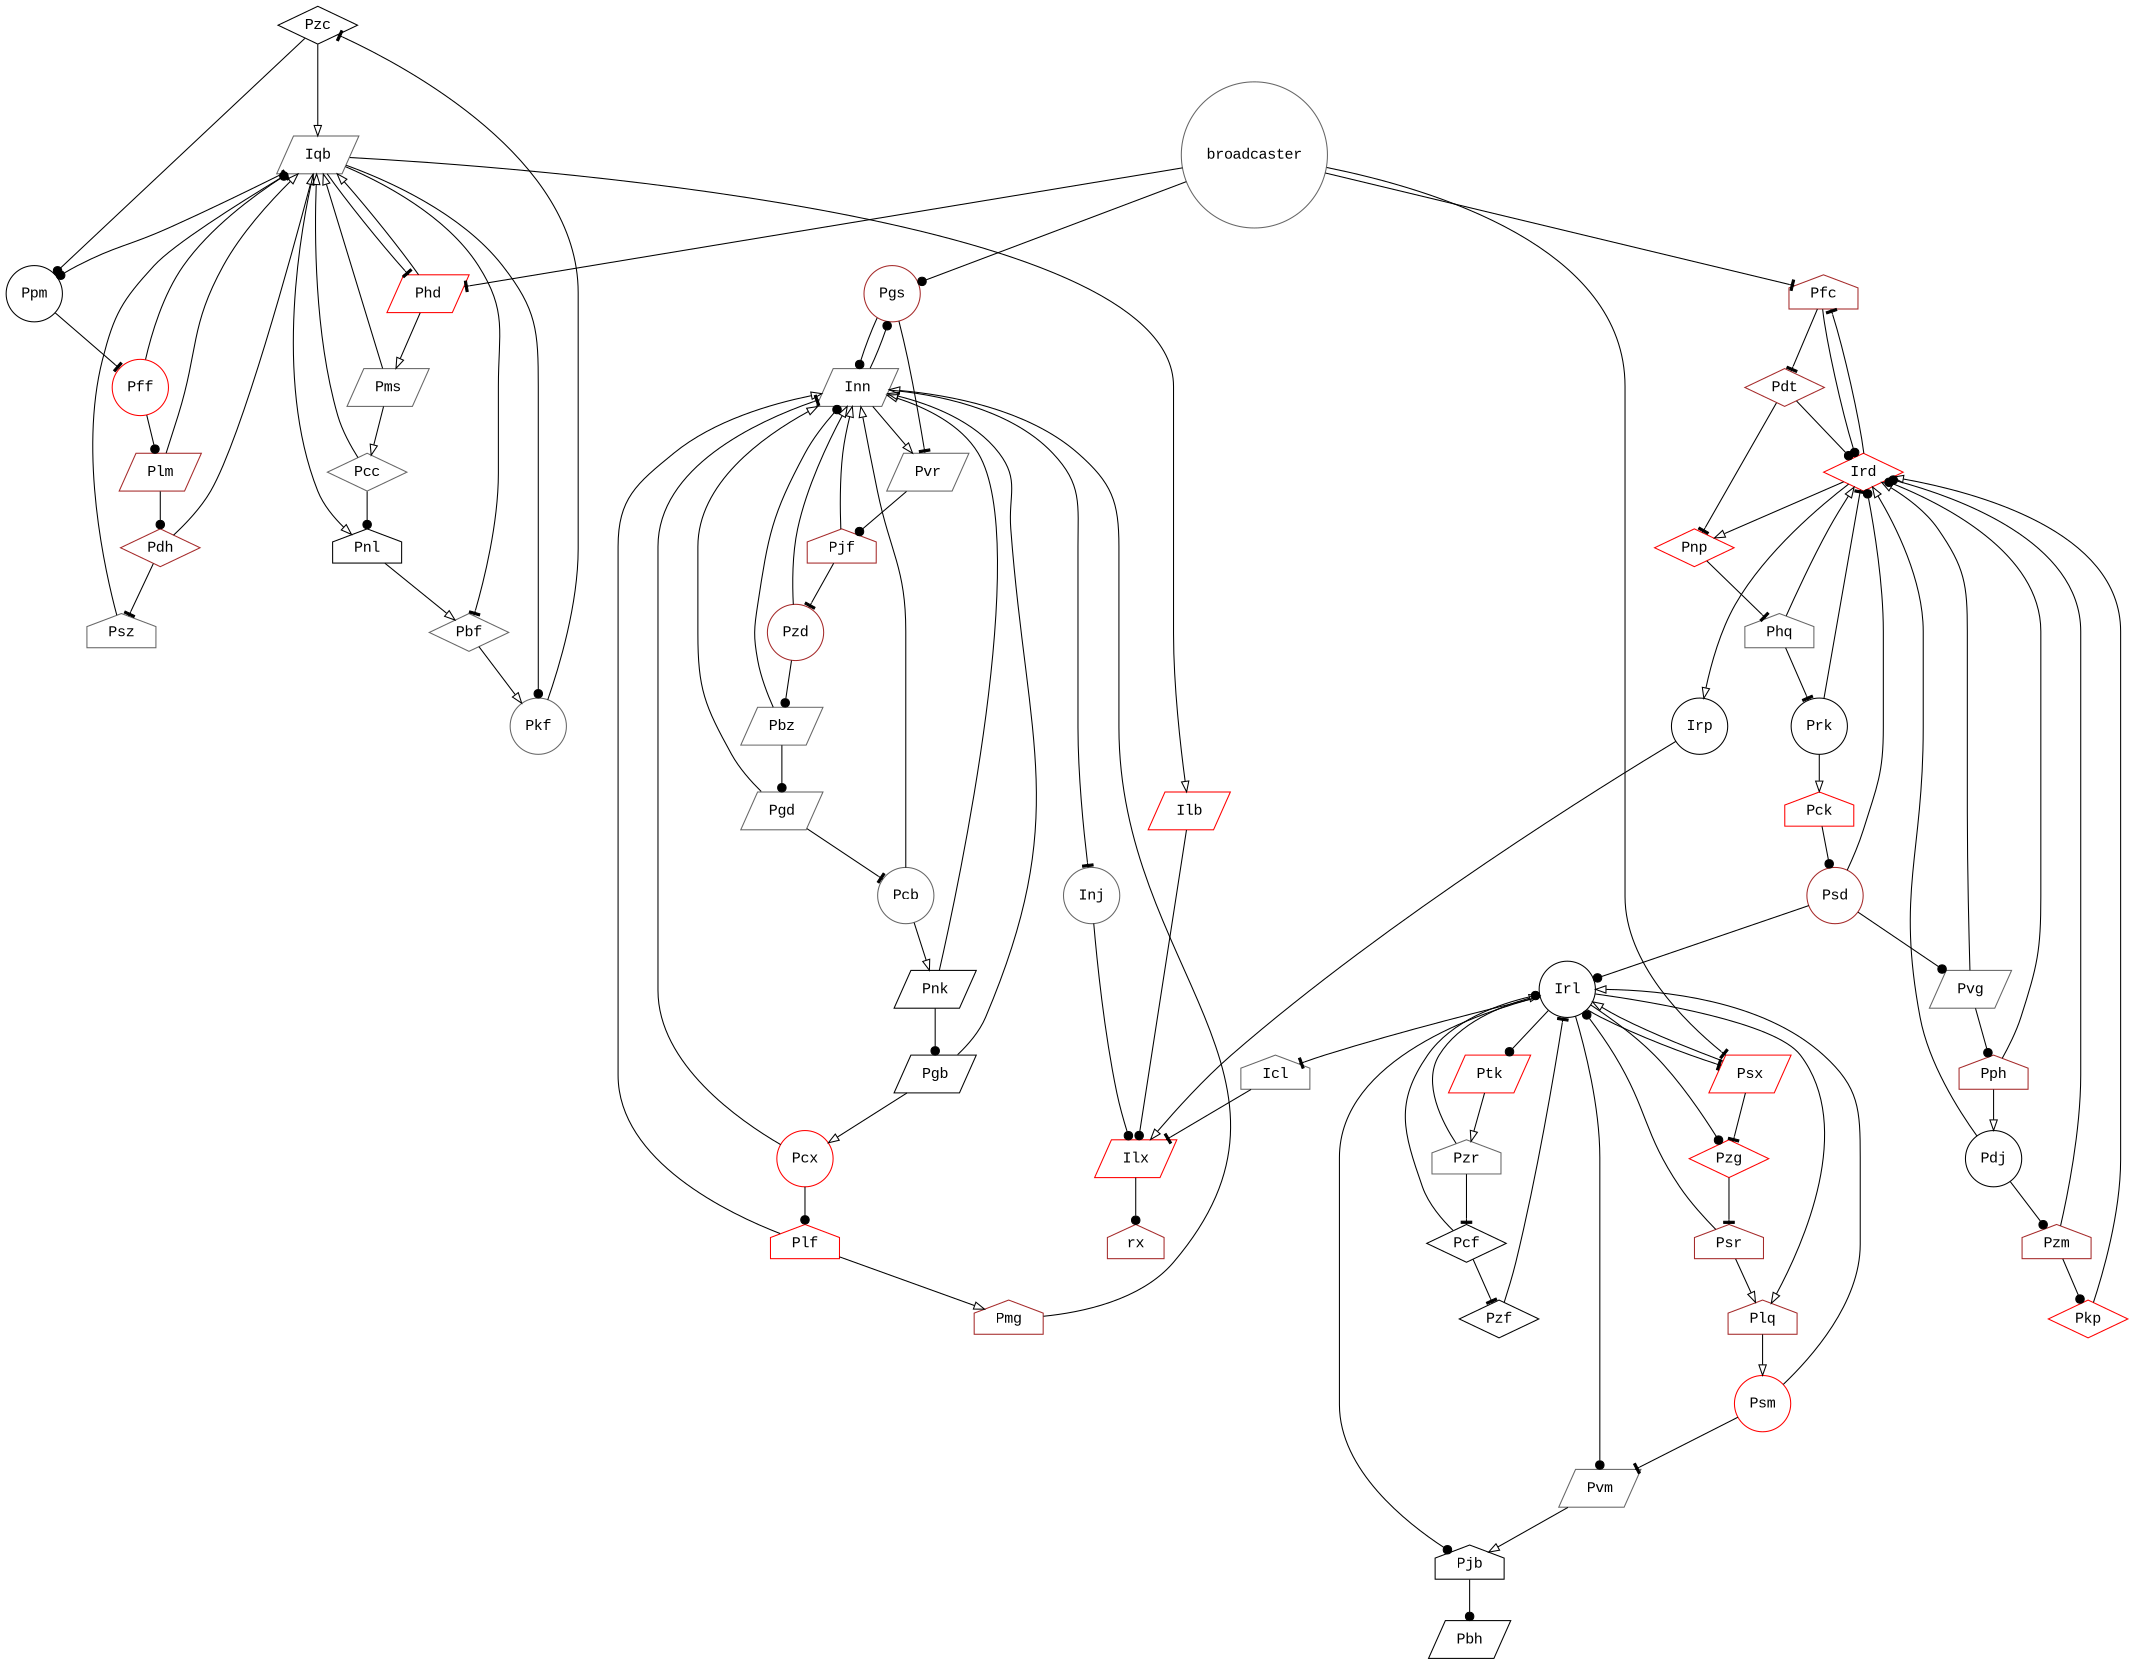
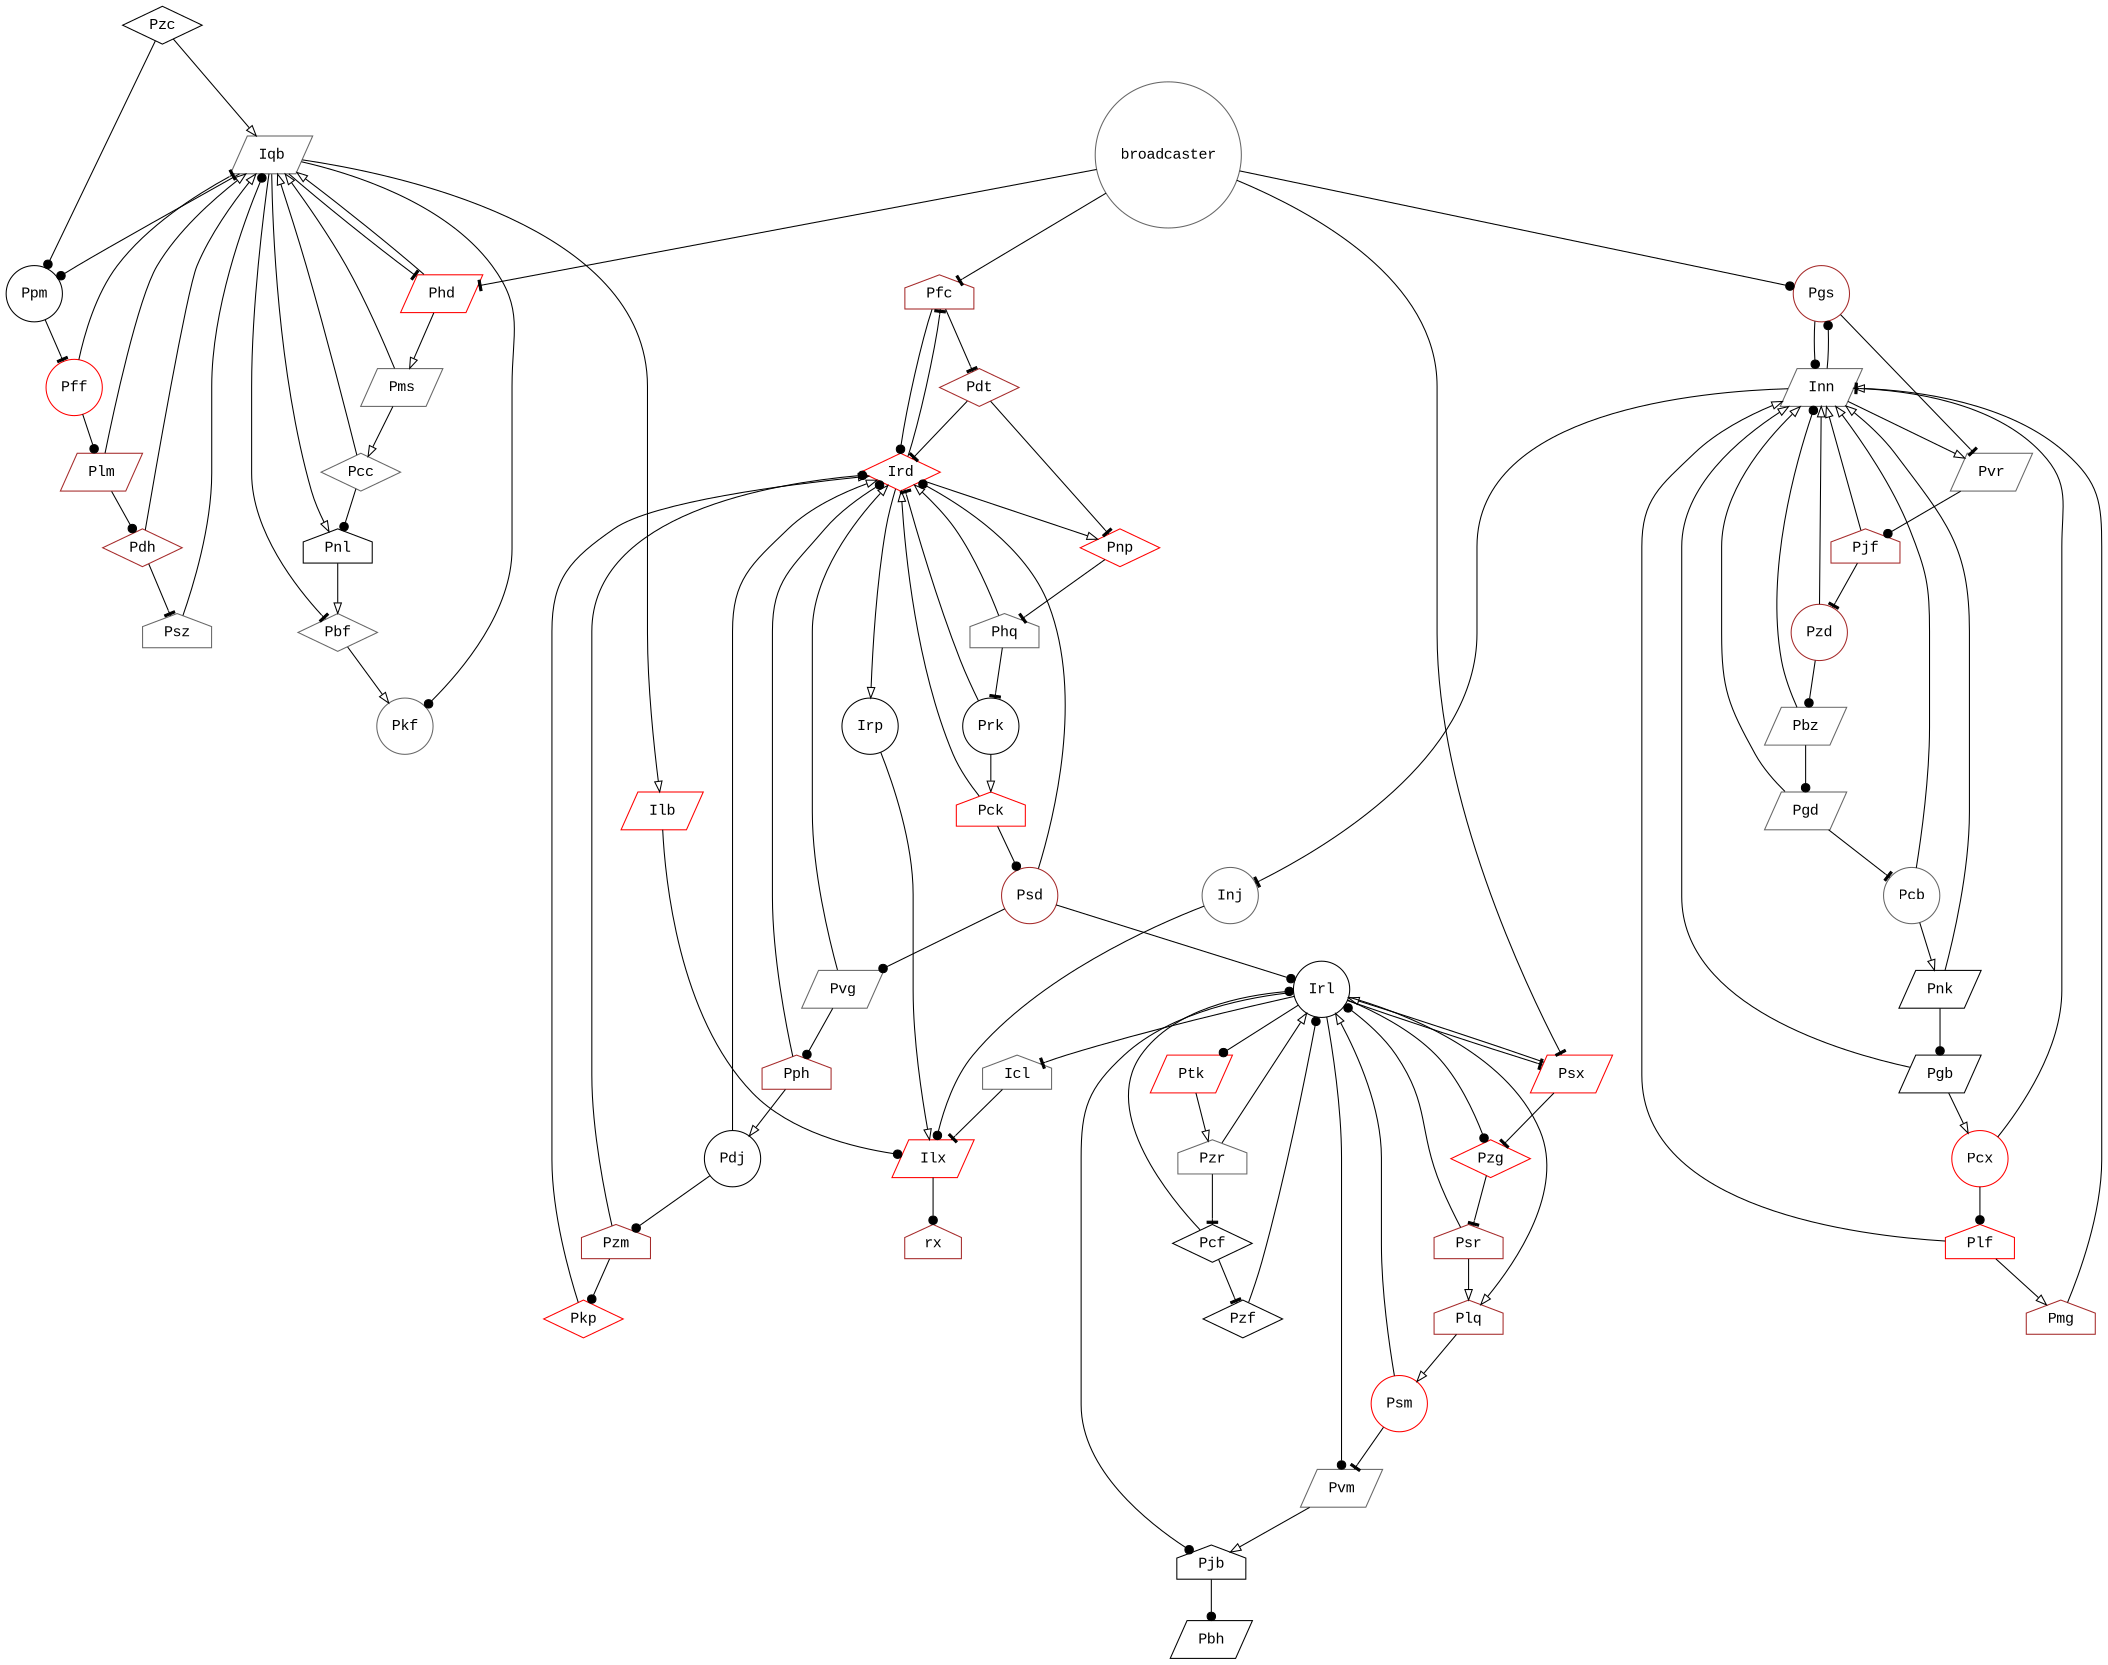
edge "Pkf" -> "Pzc": removed
edge "Pdt" -> "Ird": arrowhead dot -> tee
edge "Pck" -> "Ird": added
edge "Pzf" -> "Irl": arrowhead tee -> dot
